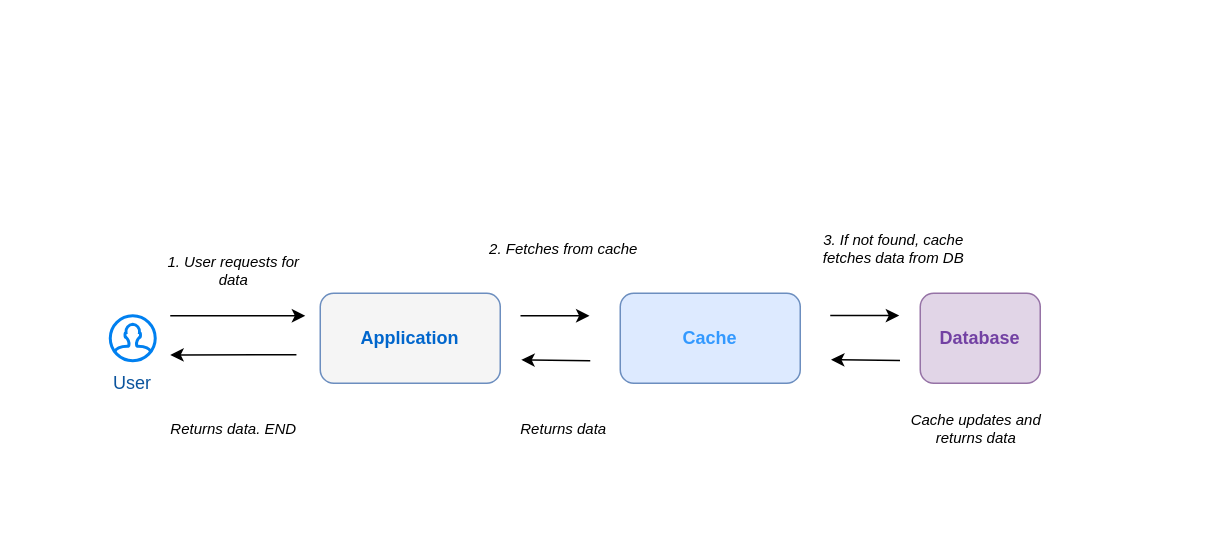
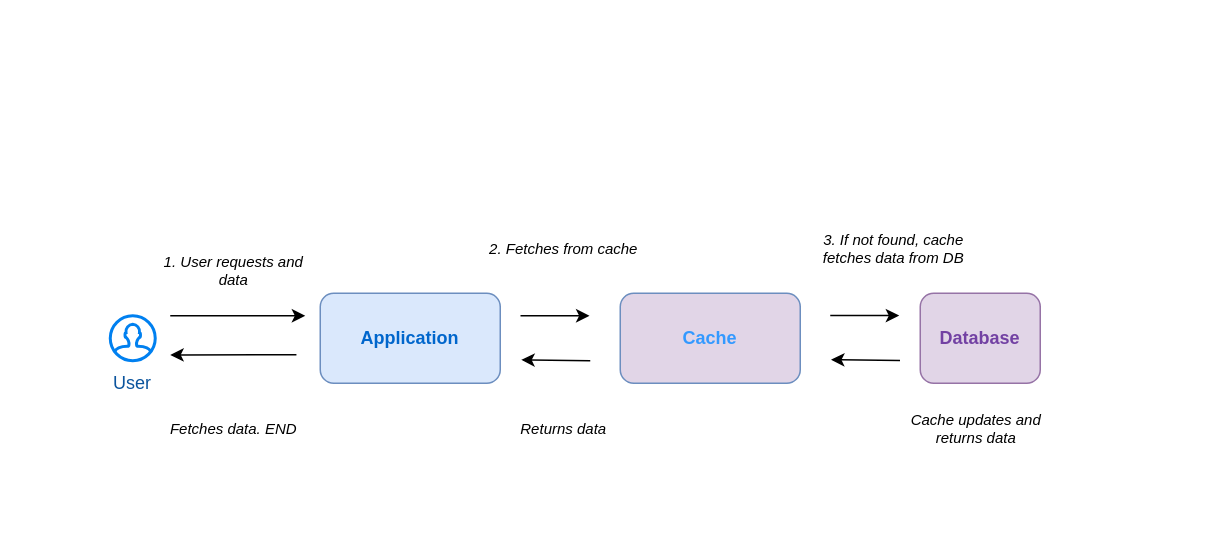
node "1. User requests for data": label "1. User requests for data" -> "1. User requests and data"
node "Application": fillcolor #f5f5f5 -> #dae8fc
node "Cache": fillcolor #ddeaff -> #e1d5e7
node "Returns data. END": label "Returns data. END" -> "Fetches data. END"
